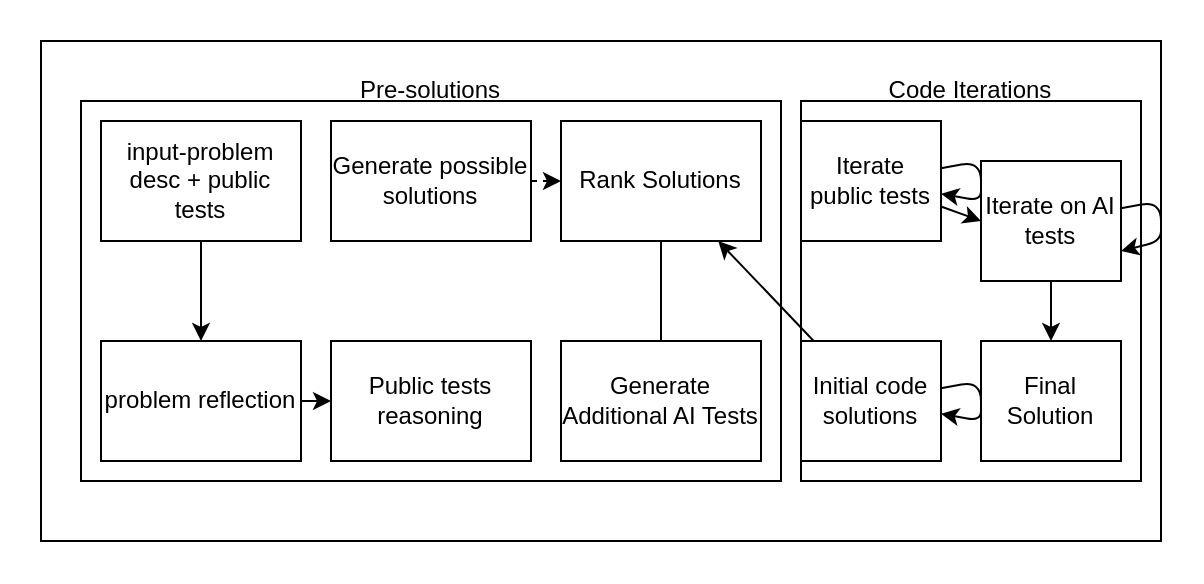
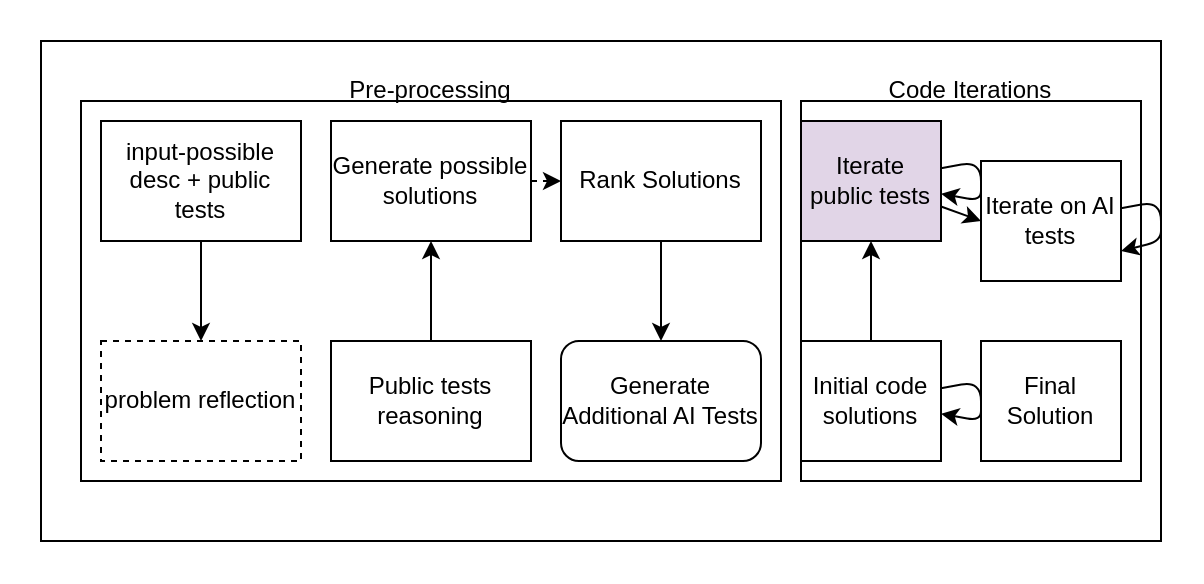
node "Pre-solutions": label "Pre-solutions" -> "Pre-processing"
node "input-problem desc + public tests": label "input-problem desc + public tests" -> "input-possible desc + public tests"
node "Iterate public tests": fillcolor #ffffff -> #e1d5e7
edge "Initial code solutions" -> "Rank Solutions": now "Initial code solutions" -> "Iterate public tests"
edge "Public tests reasoning" -> "Generate possible solutions": added
edge "Iterate on AI tests" -> "Final Solution": removed
edge "Rank Solutions" -- "Generate Additional AI Tests": arrowhead none -> classic
node "problem reflection": style solid -> dashed
edge "problem reflection" -> "Public tests reasoning": removed
node "Generate Additional AI Tests": shape rectangle -> rounded rectangle
